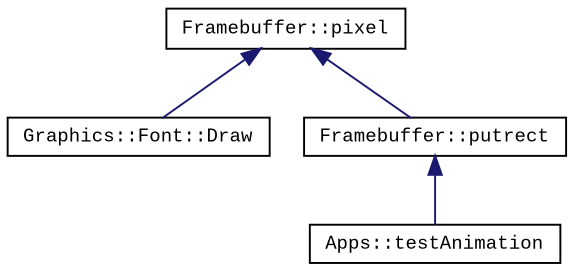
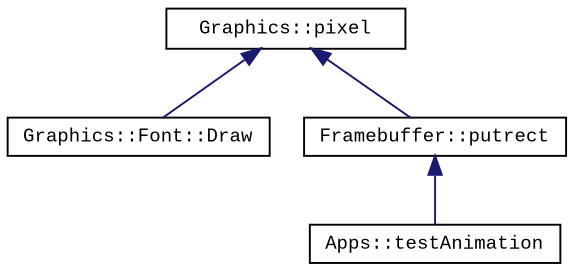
node "Framebuffer::pixel": label "Framebuffer::pixel" -> "Graphics::pixel"
